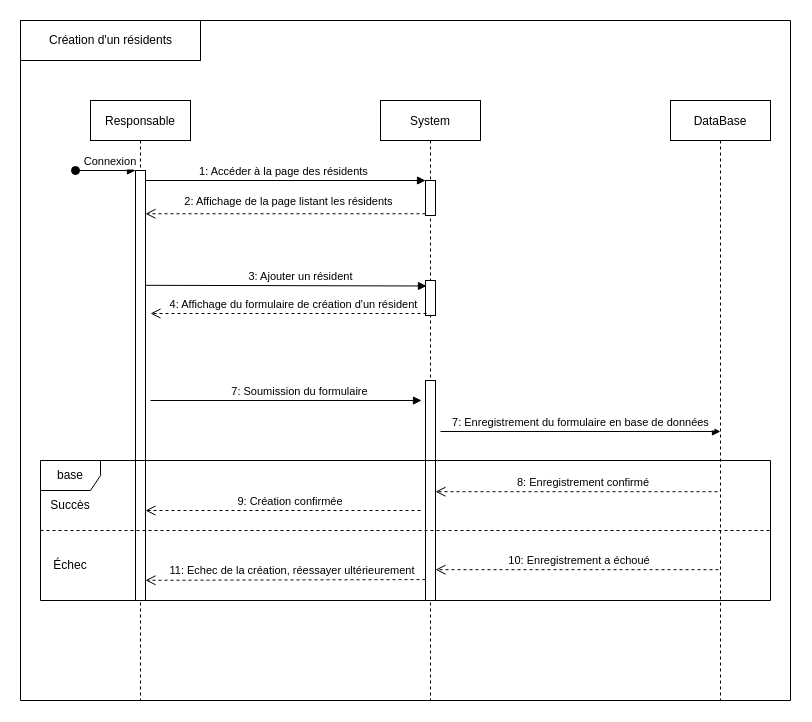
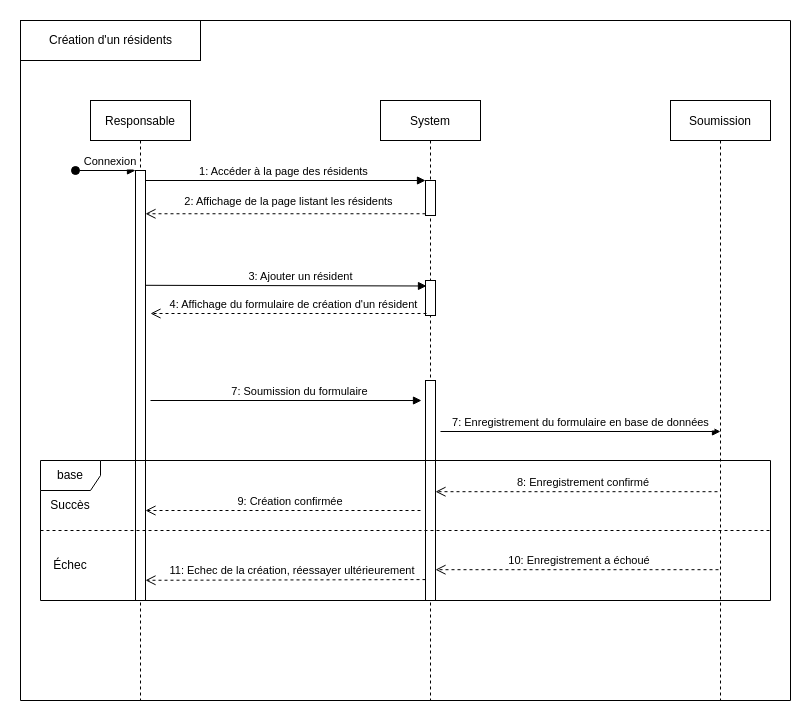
node "DataBase": label "DataBase" -> "Soumission"
